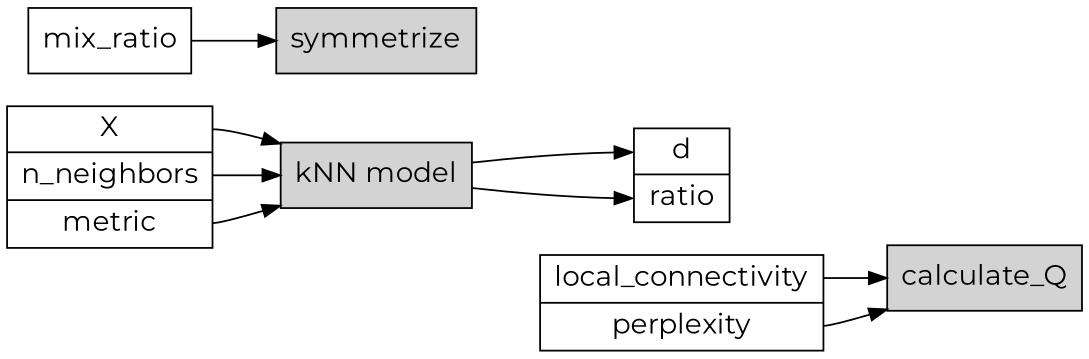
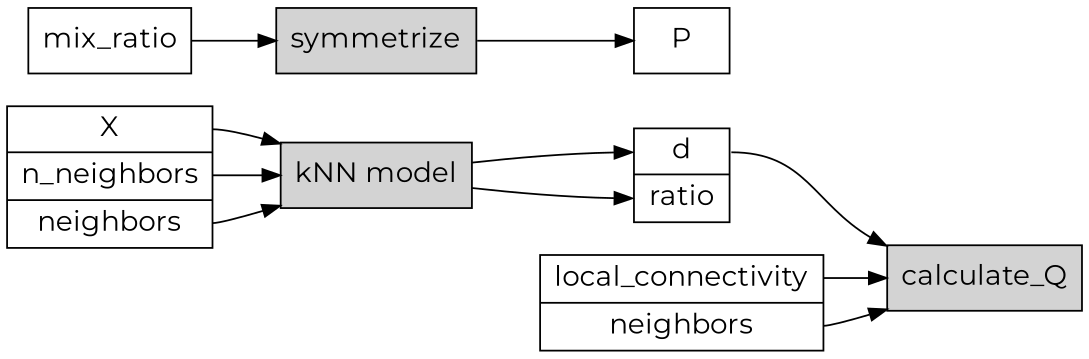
node "P": added
edge "d" -> "calculate_Q": added
node "X": text "metric" -> "neighbors"
node "local_connectivity": text "perplexity" -> "neighbors"
